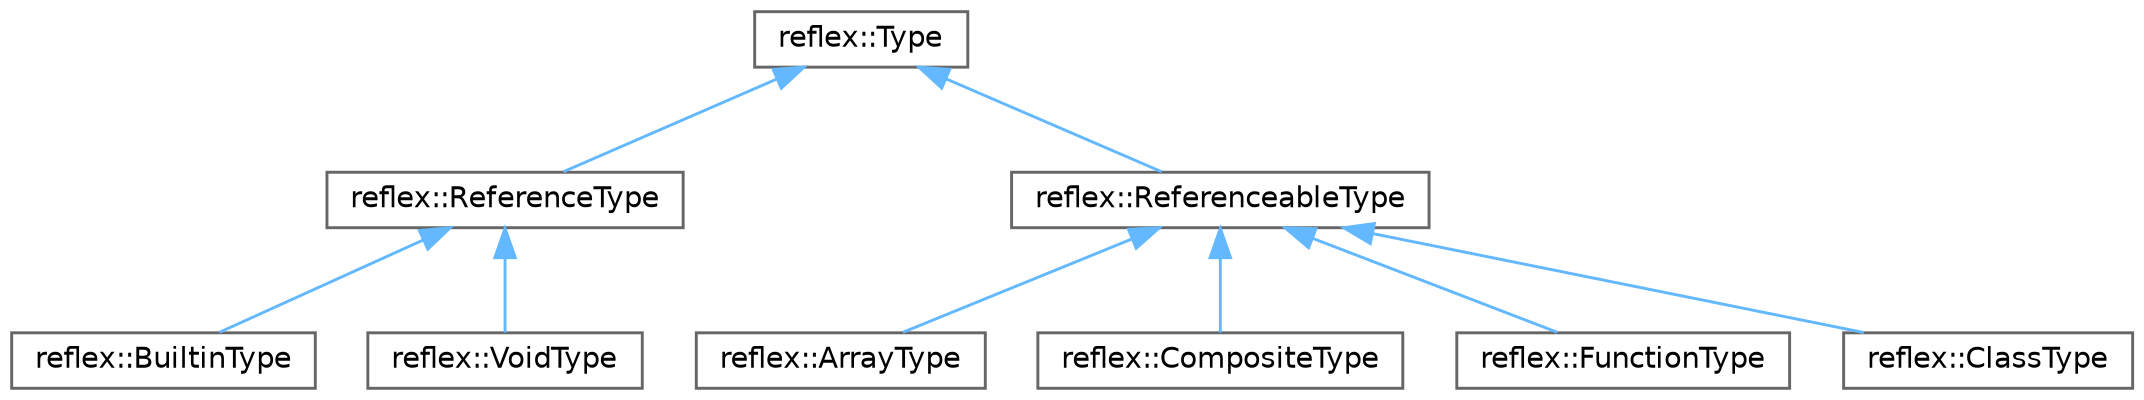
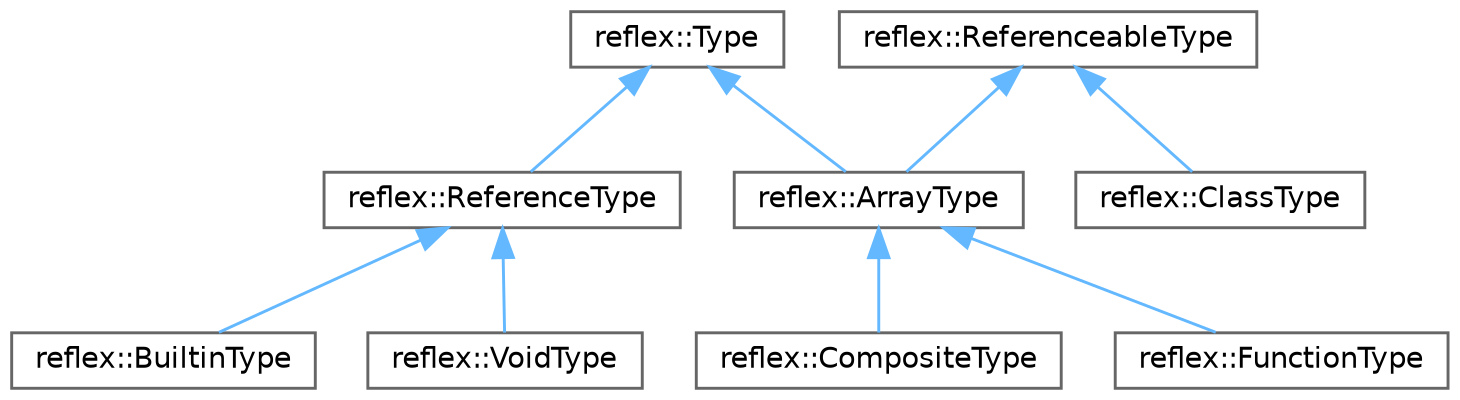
edge "reflex::ReferenceableType" -> "reflex::Type": now "reflex::ArrayType" -> "reflex::Type"
edge "reflex::FunctionType" -> "reflex::ReferenceableType": now "reflex::FunctionType" -> "reflex::ArrayType"
edge "reflex::CompositeType" -> "reflex::ReferenceableType": now "reflex::CompositeType" -> "reflex::ArrayType"
